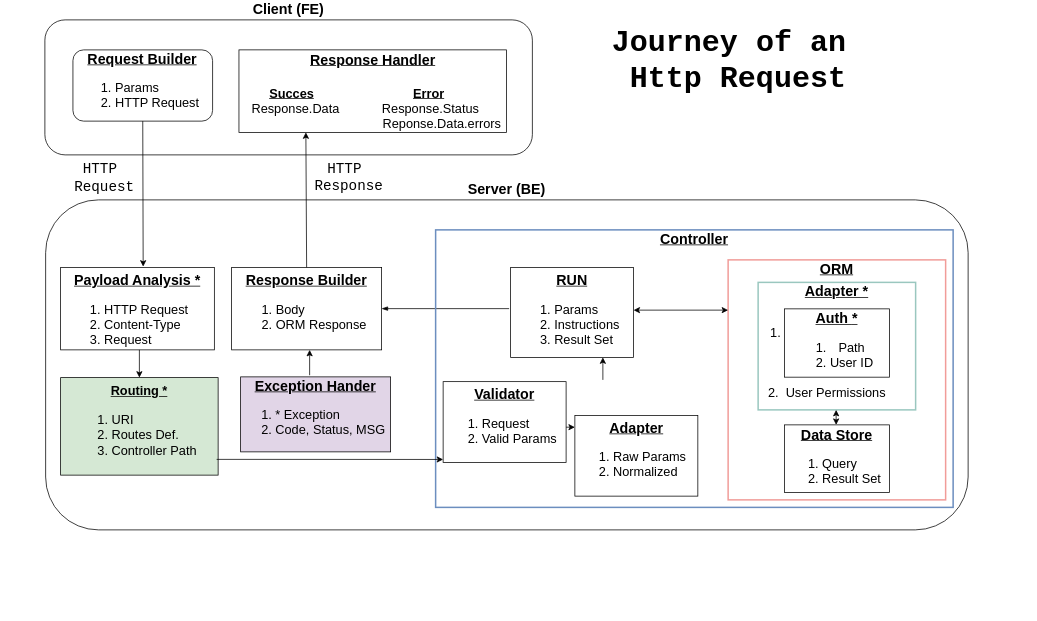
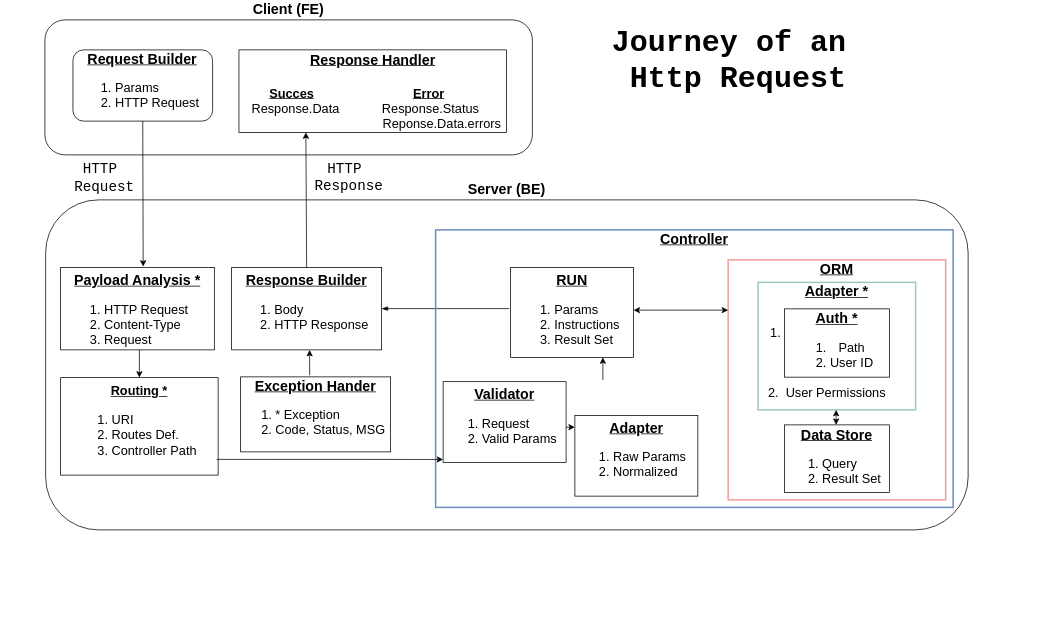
node "Response Builder Body ORM Response": label "Response Builder Body ORM Response" -> "Response Builder Body HTTP Response"
node "Exception Hander * Exception Code, Status, MSG": fillcolor #e1d5e7 -> #ffffff
node "Routing * URI Routes Def. Controller Path": fillcolor #d5e8d4 -> #ffffff
